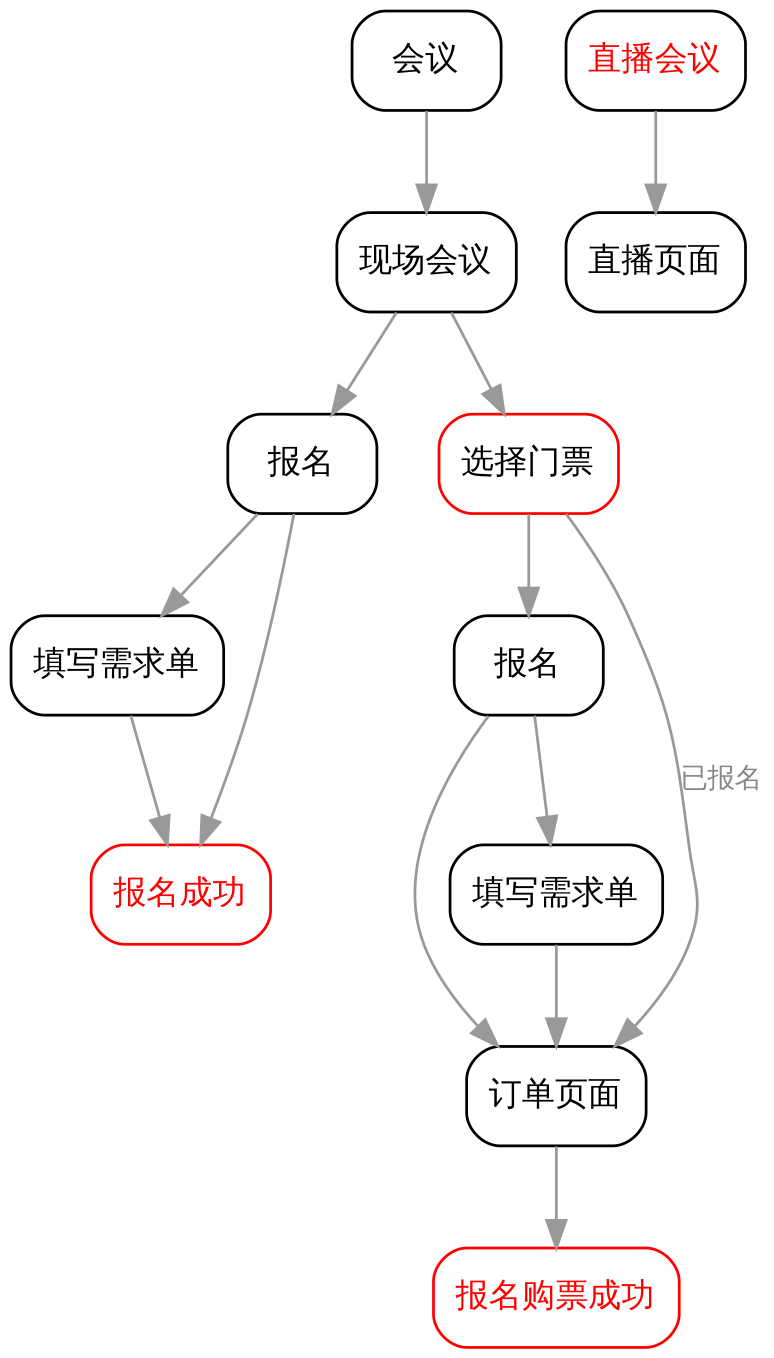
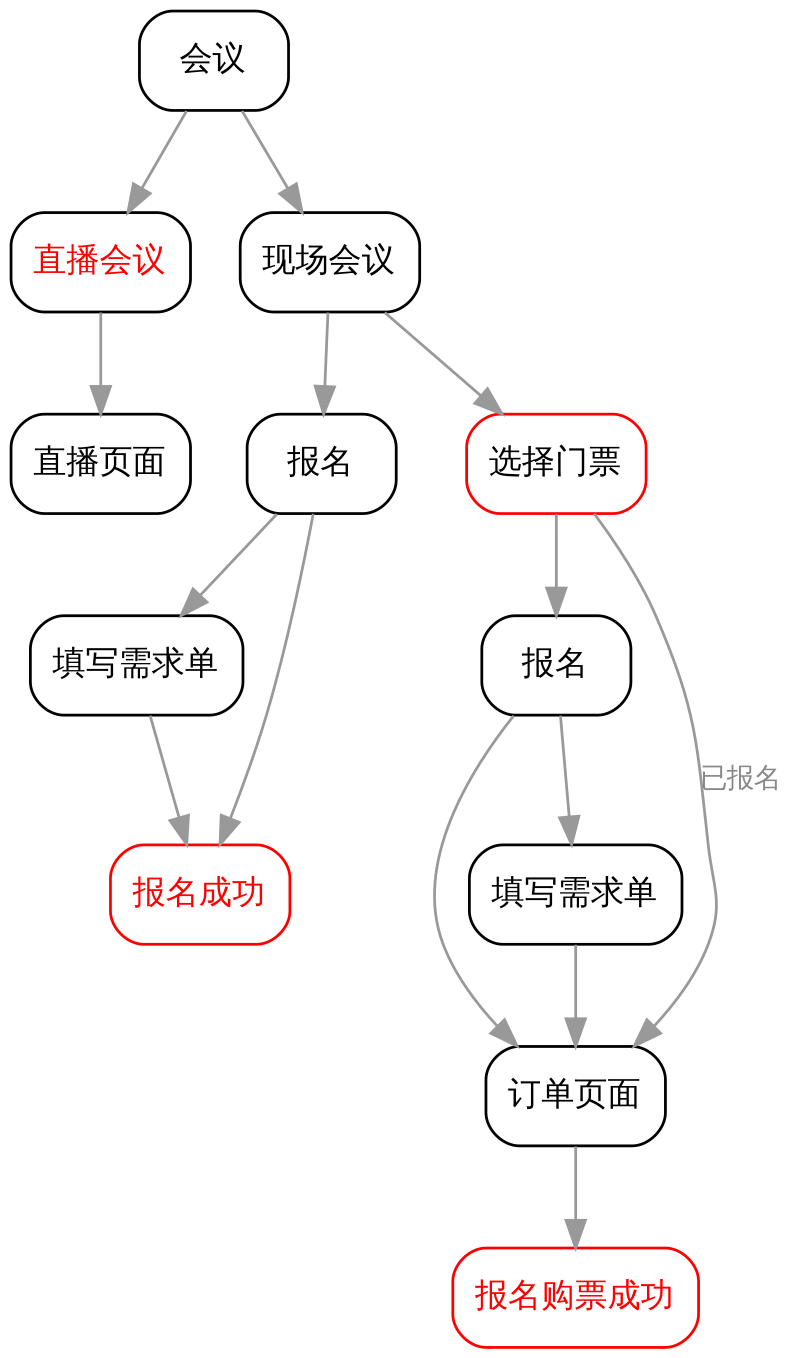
edge "会议" -> "直播会议": added
